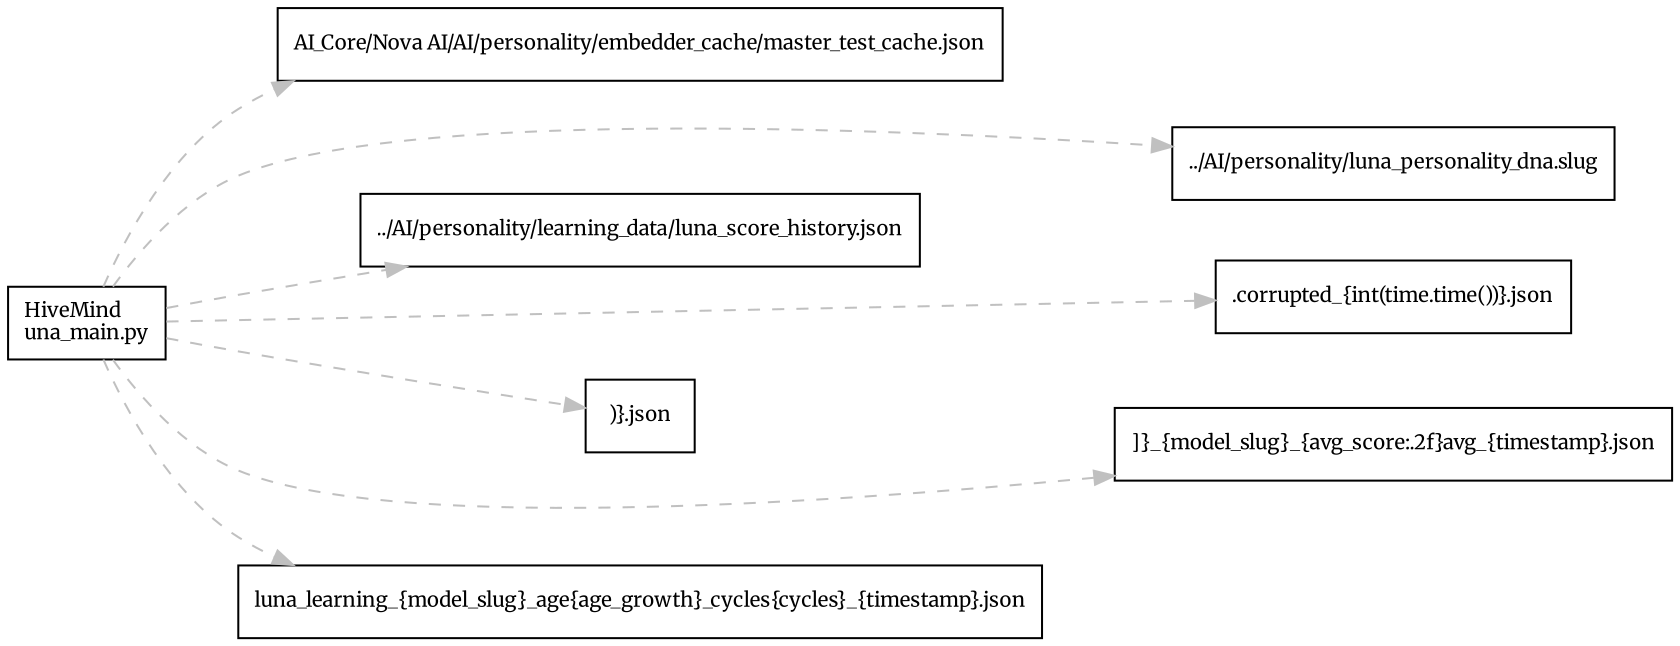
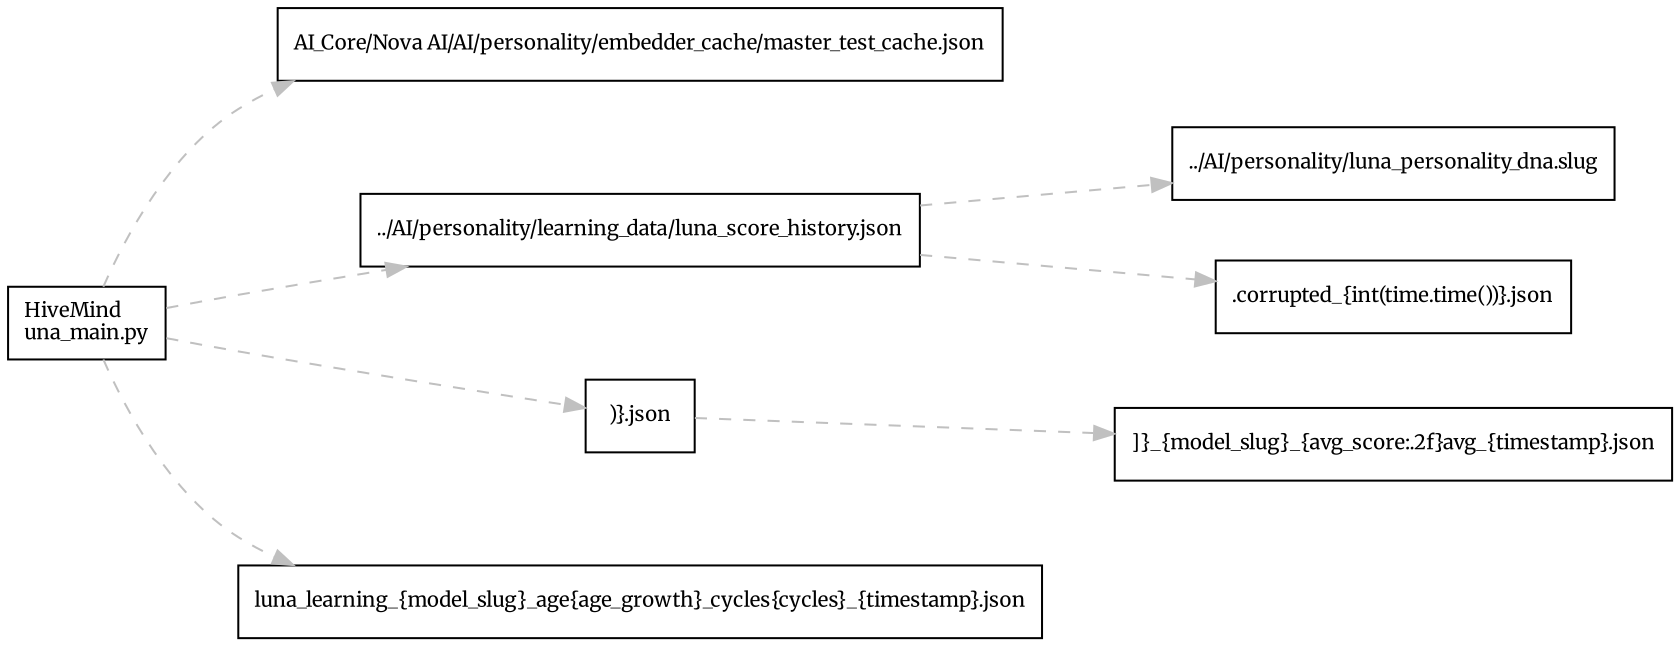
edge "HiveMind una_main.py" -> "../AI/personality/luna_personality_dna.slug": now "../AI/personality/learning_data/luna_score_history.json" -> "../AI/personality/luna_personality_dna.slug"
edge "HiveMind una_main.py" -> ".corrupted_{int(time.time())}.json": now "../AI/personality/learning_data/luna_score_history.json" -> ".corrupted_{int(time.time())}.json"
edge "HiveMind una_main.py" -> "]}_{model_slug}_{avg_score:.2f}avg_{timestamp}.json": now ")}.json" -> "]}_{model_slug}_{avg_score:.2f}avg_{timestamp}.json"
